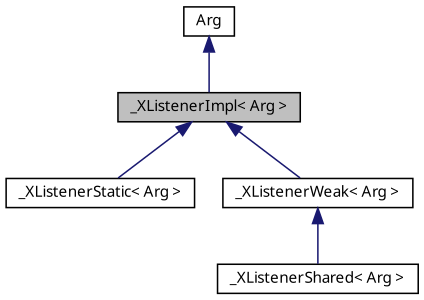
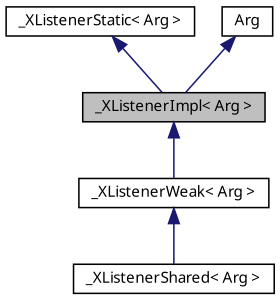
edge "_XListenerStatic< Arg >" -> "_XListenerImpl< Arg >": reversed
